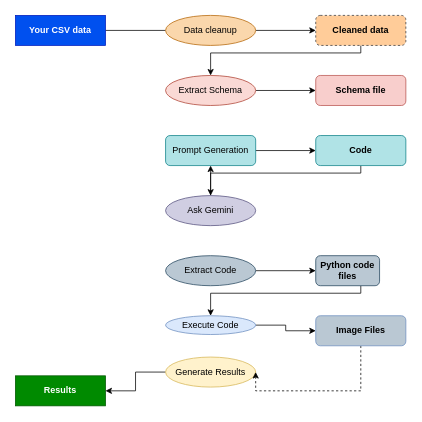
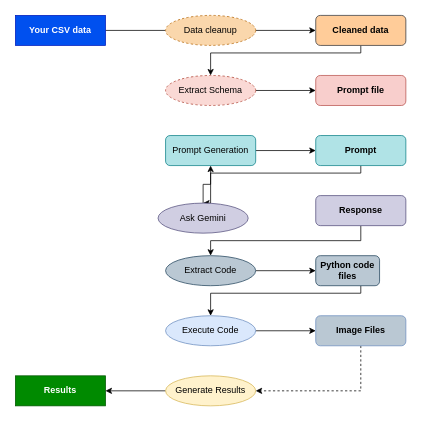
node "Data cleanup": style solid -> dashed
node "Cleaned data": style dashed -> solid
node "Extract Schema": style solid -> dashed
node "Schema file": label "Schema file" -> "Prompt file"
node "Code": label "Code" -> "Prompt"
node "Ask Gemini": moved (210, 210) -> (203, 218)
node "Response": added
edge "Response" -> "Extract Code": added
node "Execute Code": size 90x19 -> 90x30
node "Generate Results": moved (210, 372) -> (210, 390)
